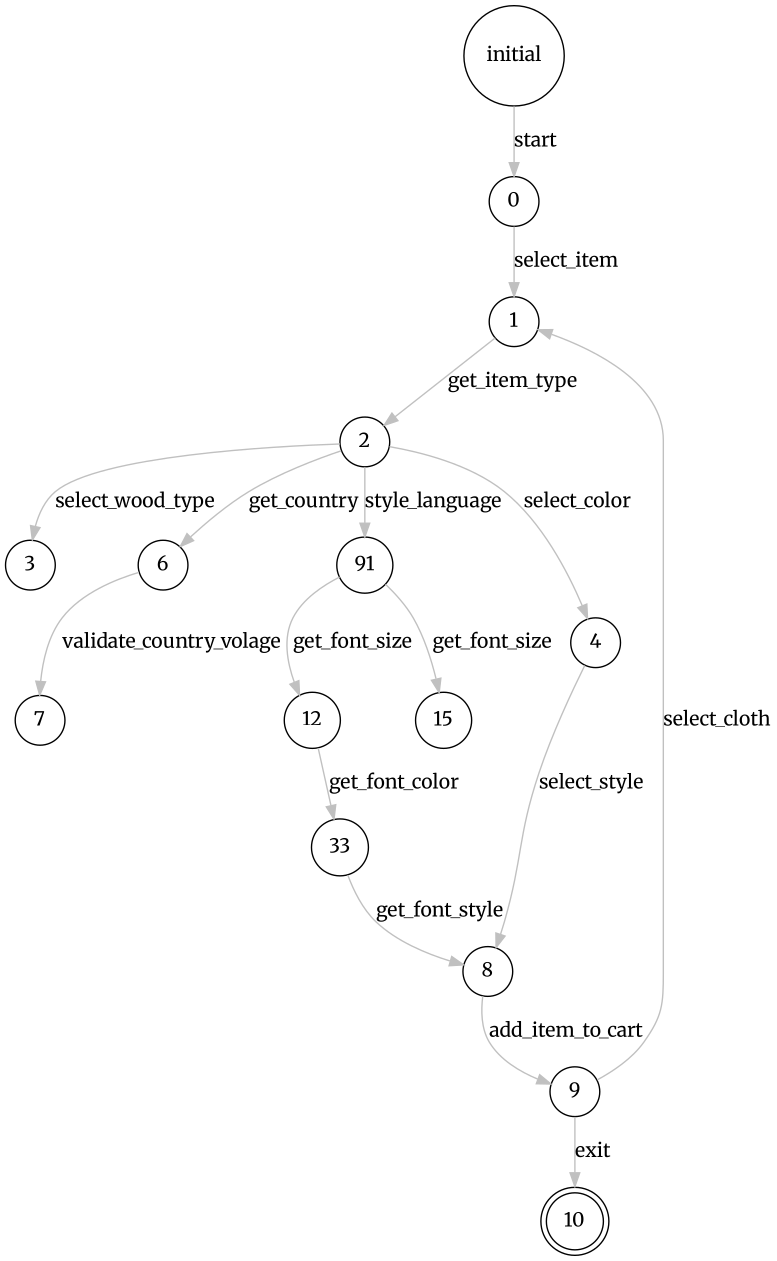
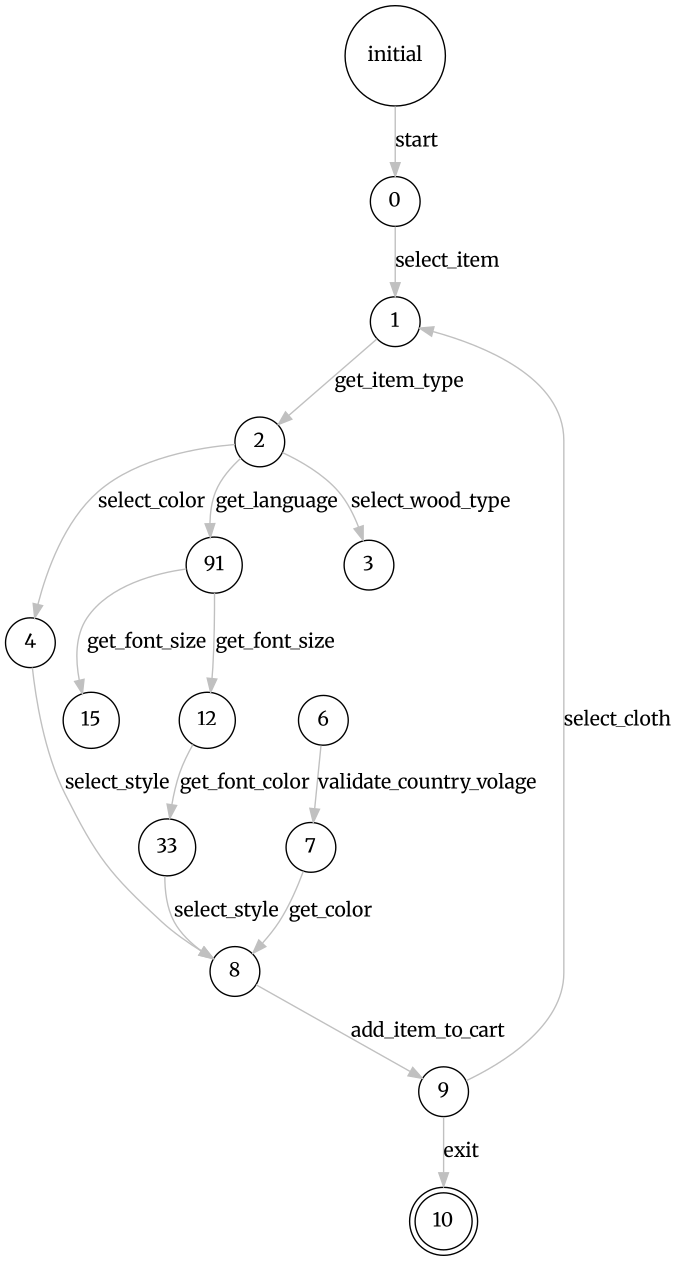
edge "2" -> "6": removed, label "get_country"
edge "2" -> "91": label "style_language" -> "get_language"
edge "7" -> "8": added, label "get_color"
edge "33" -> "8": label "get_font_style" -> "select_style"
